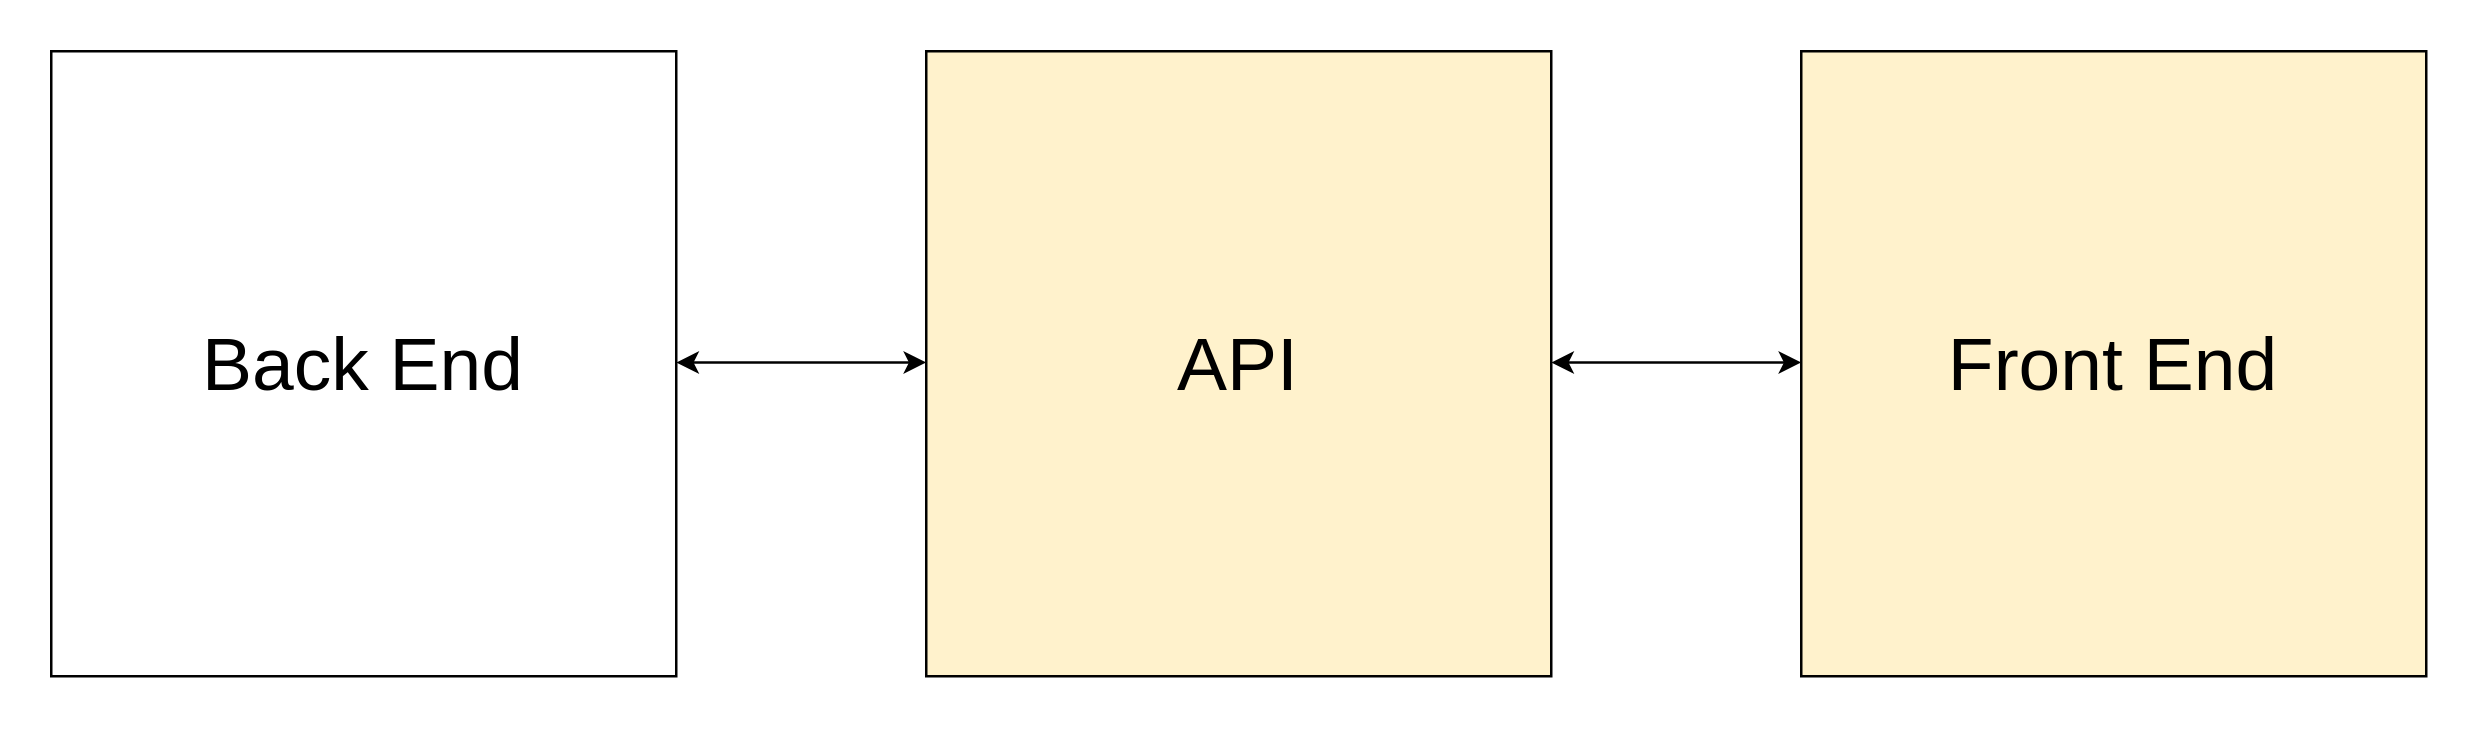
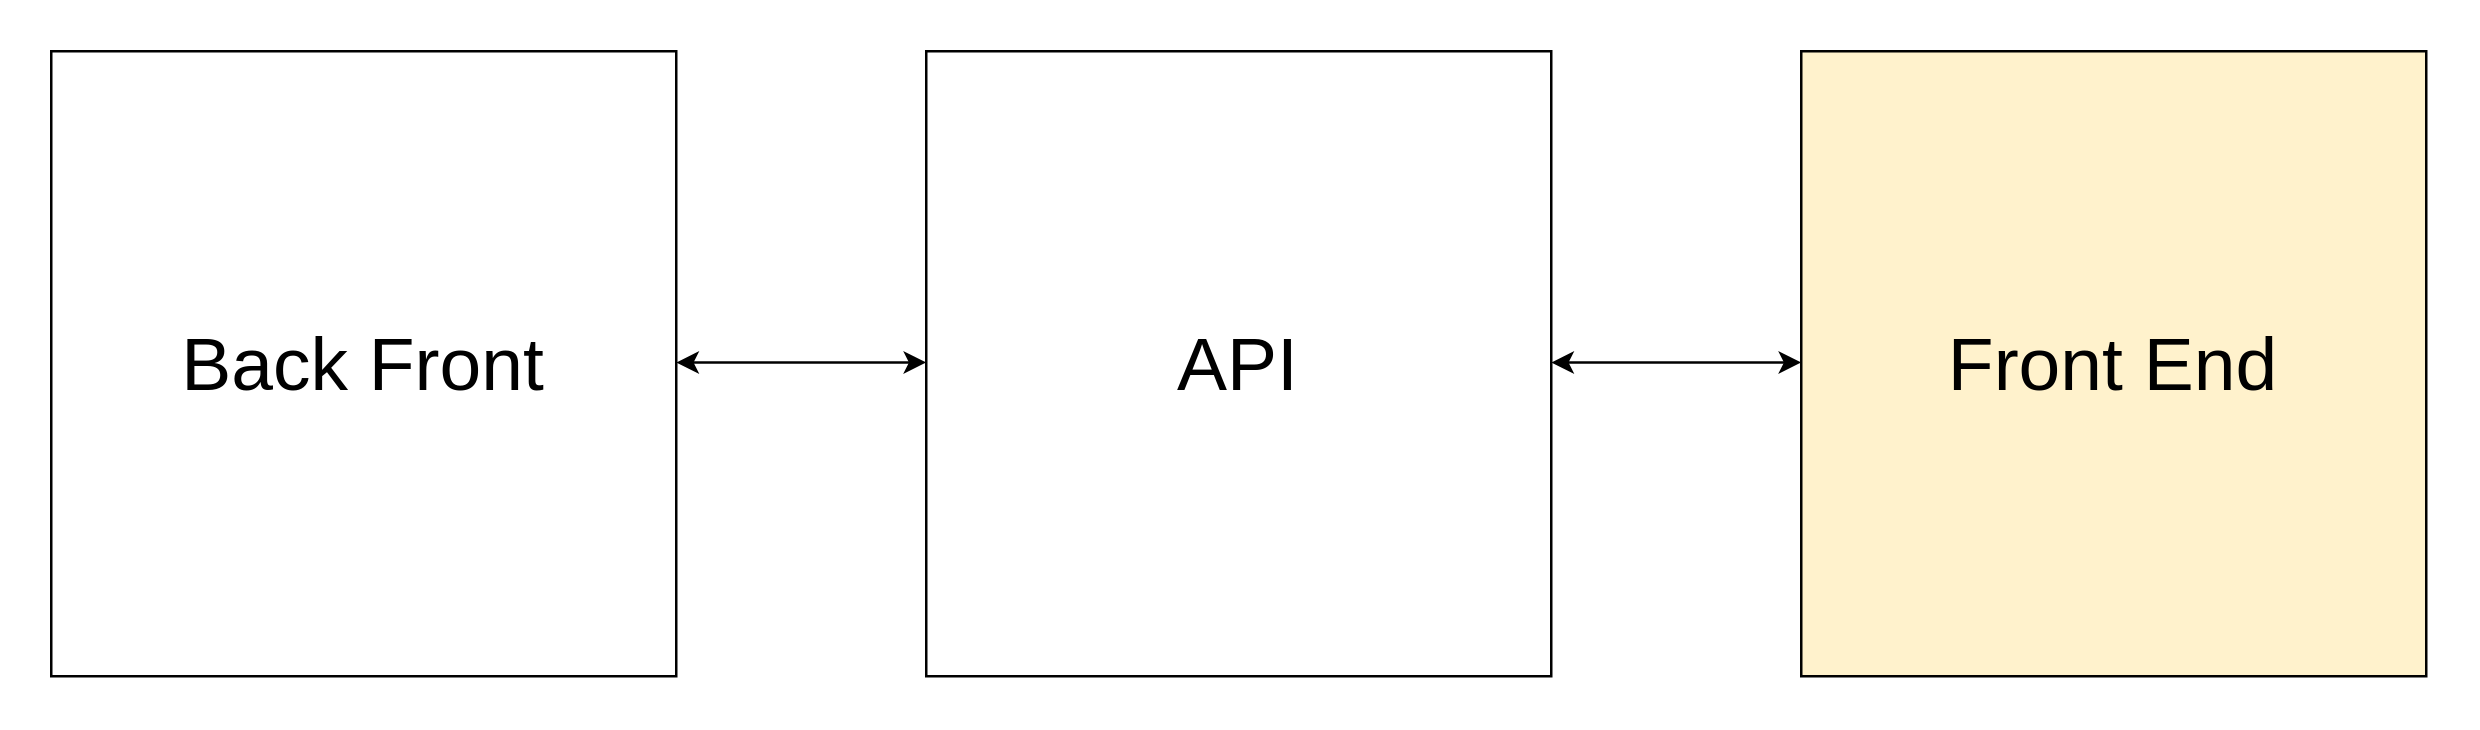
node "Back End": label "Back End" -> "Back Front"
node "API": fillcolor #fff2cc -> #ffffff
